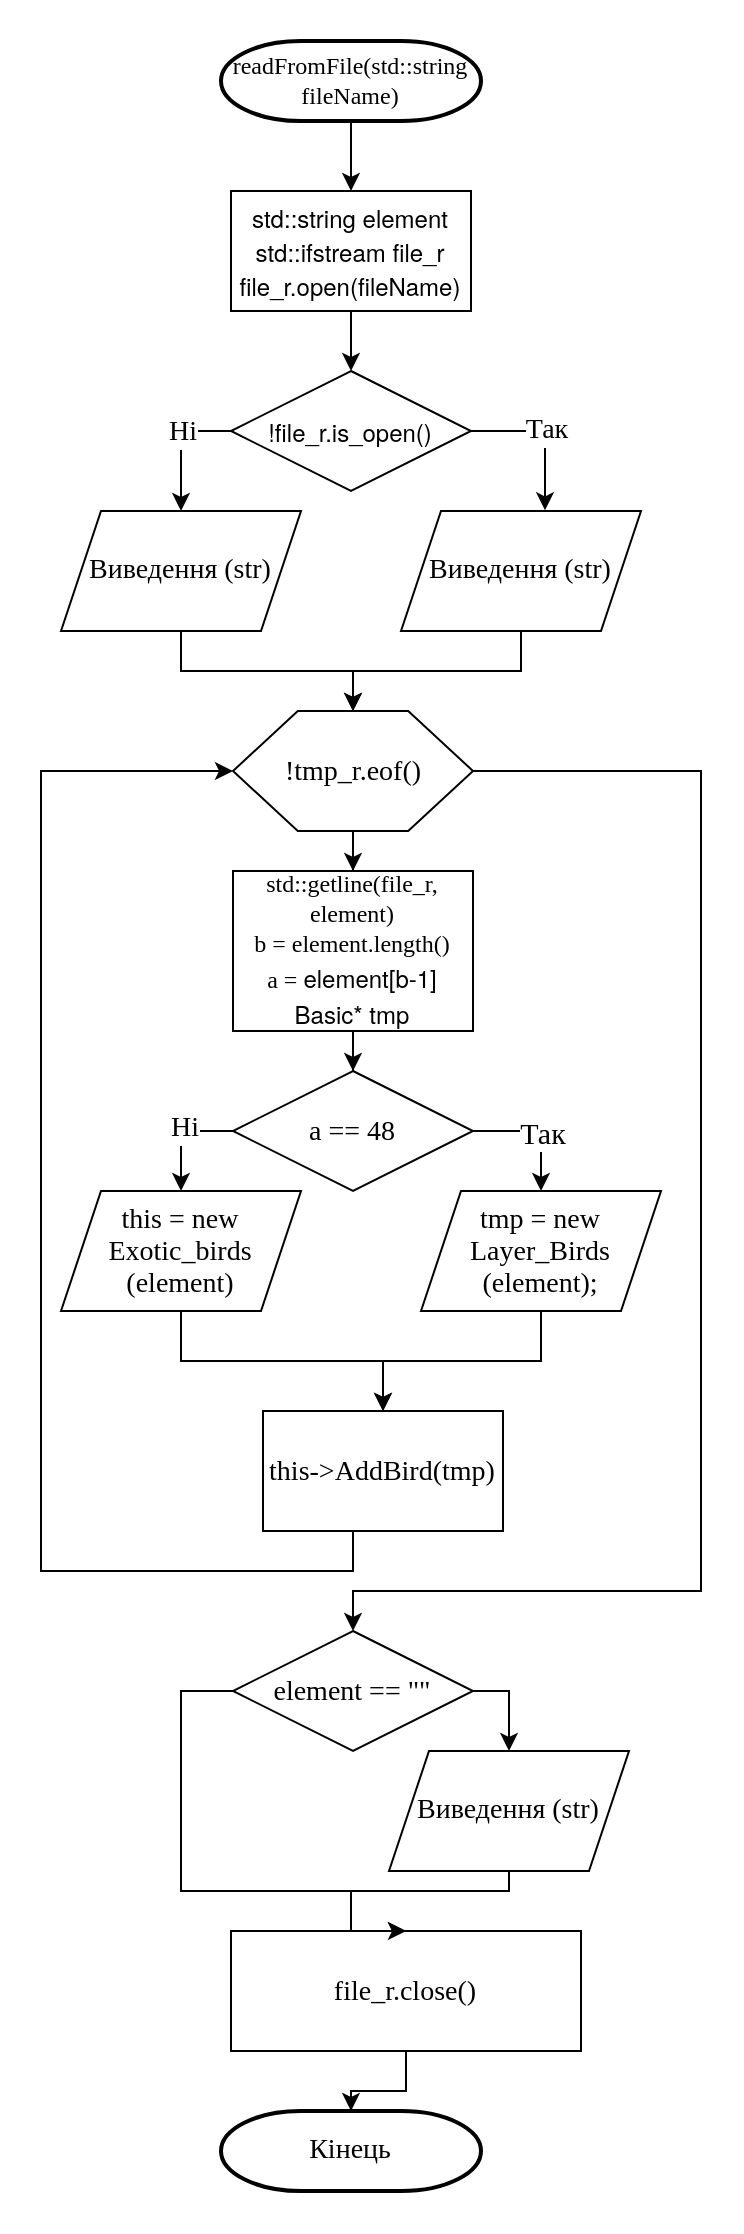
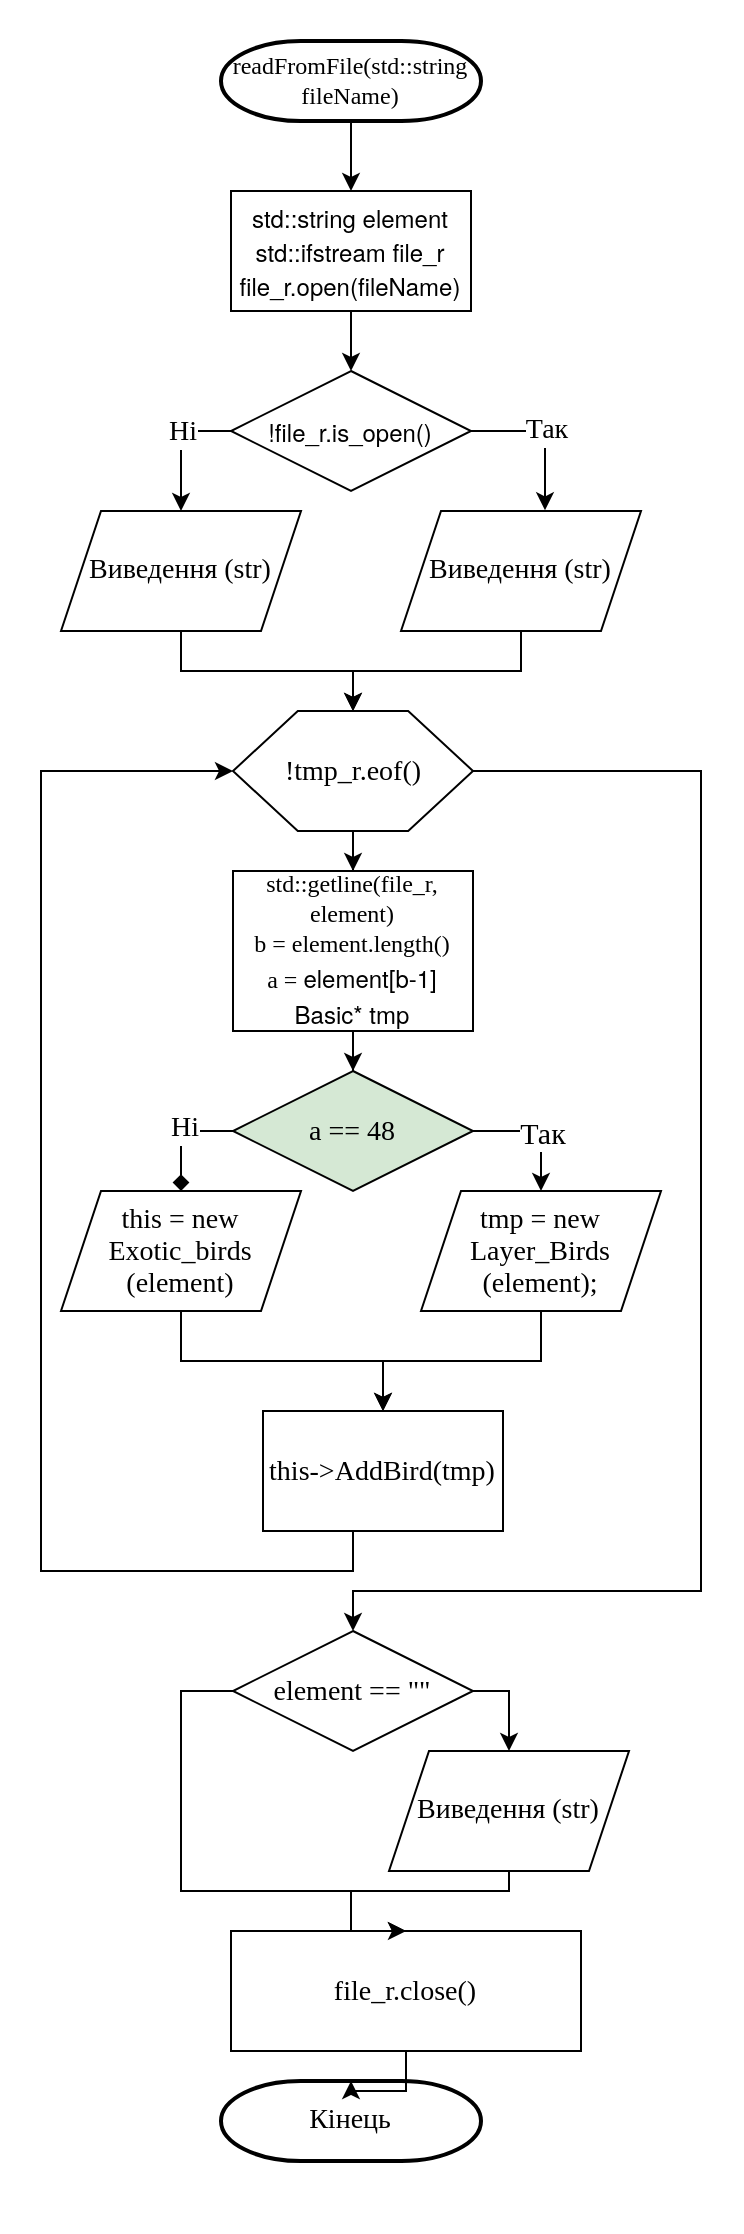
node "a == 48": fillcolor #ffffff -> #d5e8d4
edge "a == 48" -> "this = new Exotic_birds (element)": arrowhead classic -> diamond
node "Кінець": moved (351, 2151) -> (351, 2121)
